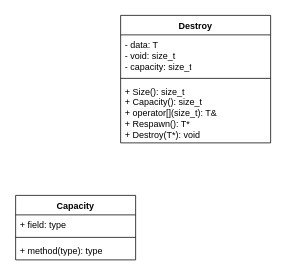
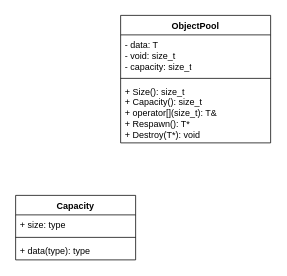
node "Destroy": label "Destroy" -> "ObjectPool"
node "+ field: type": label "+ field: type" -> "+ size: type"
node "+ method(type): type": label "+ method(type): type" -> "+ data(type): type"
